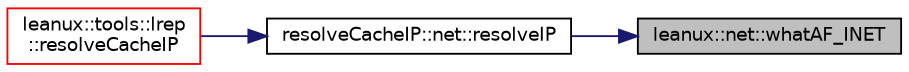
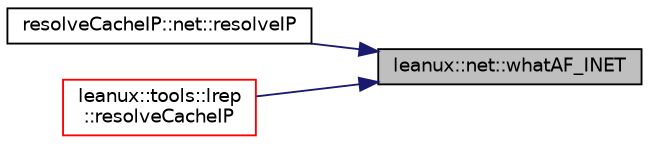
edge "leanux::tools::lrep ::resolveCacheIP" -> "resolveCacheIP::net::resolveIP": now "leanux::tools::lrep ::resolveCacheIP" -> "leanux::net::whatAF_INET"
